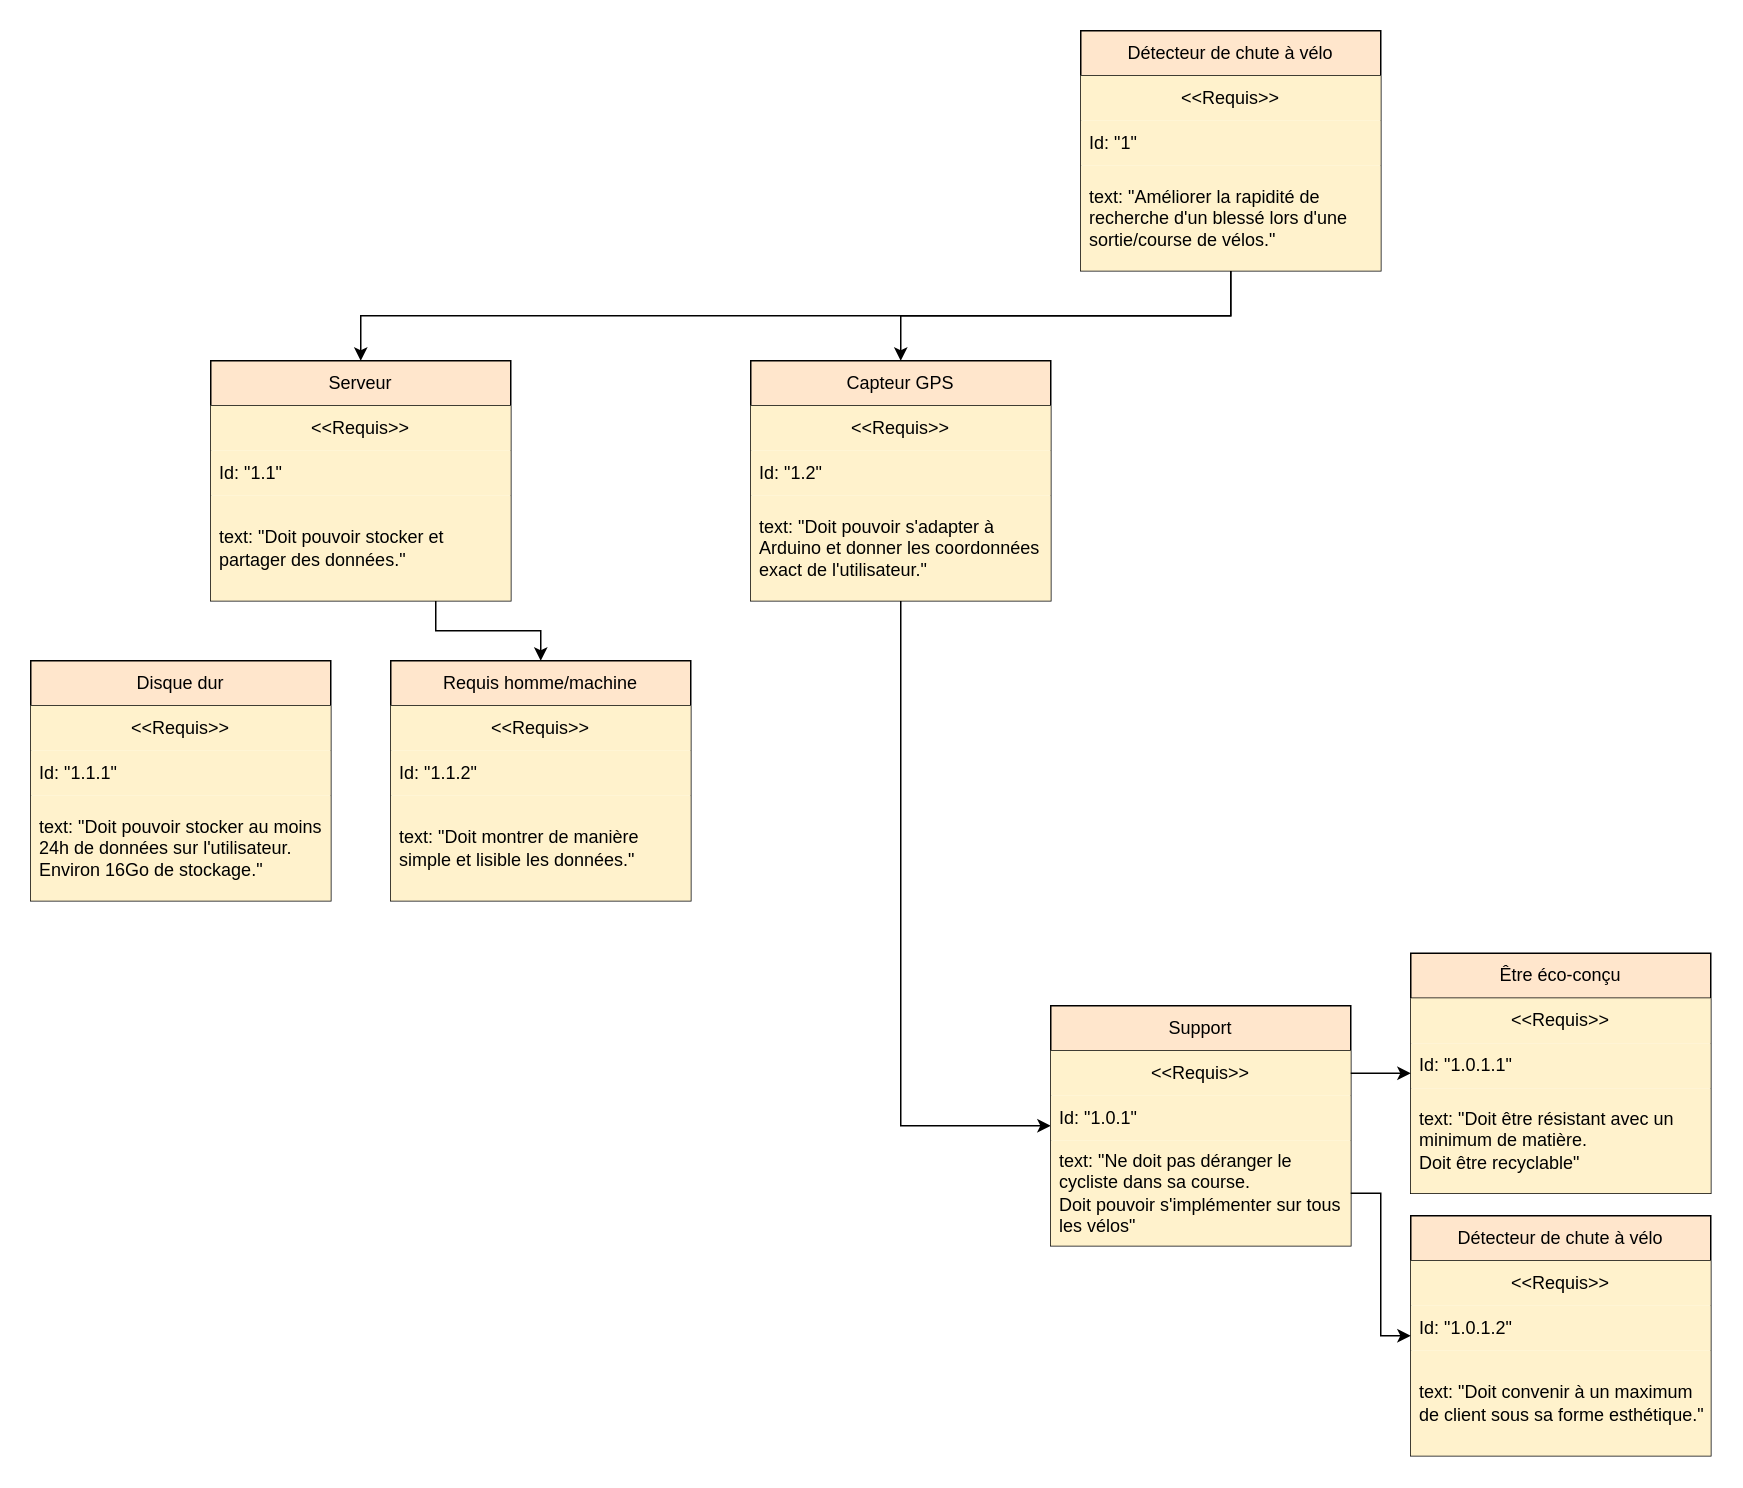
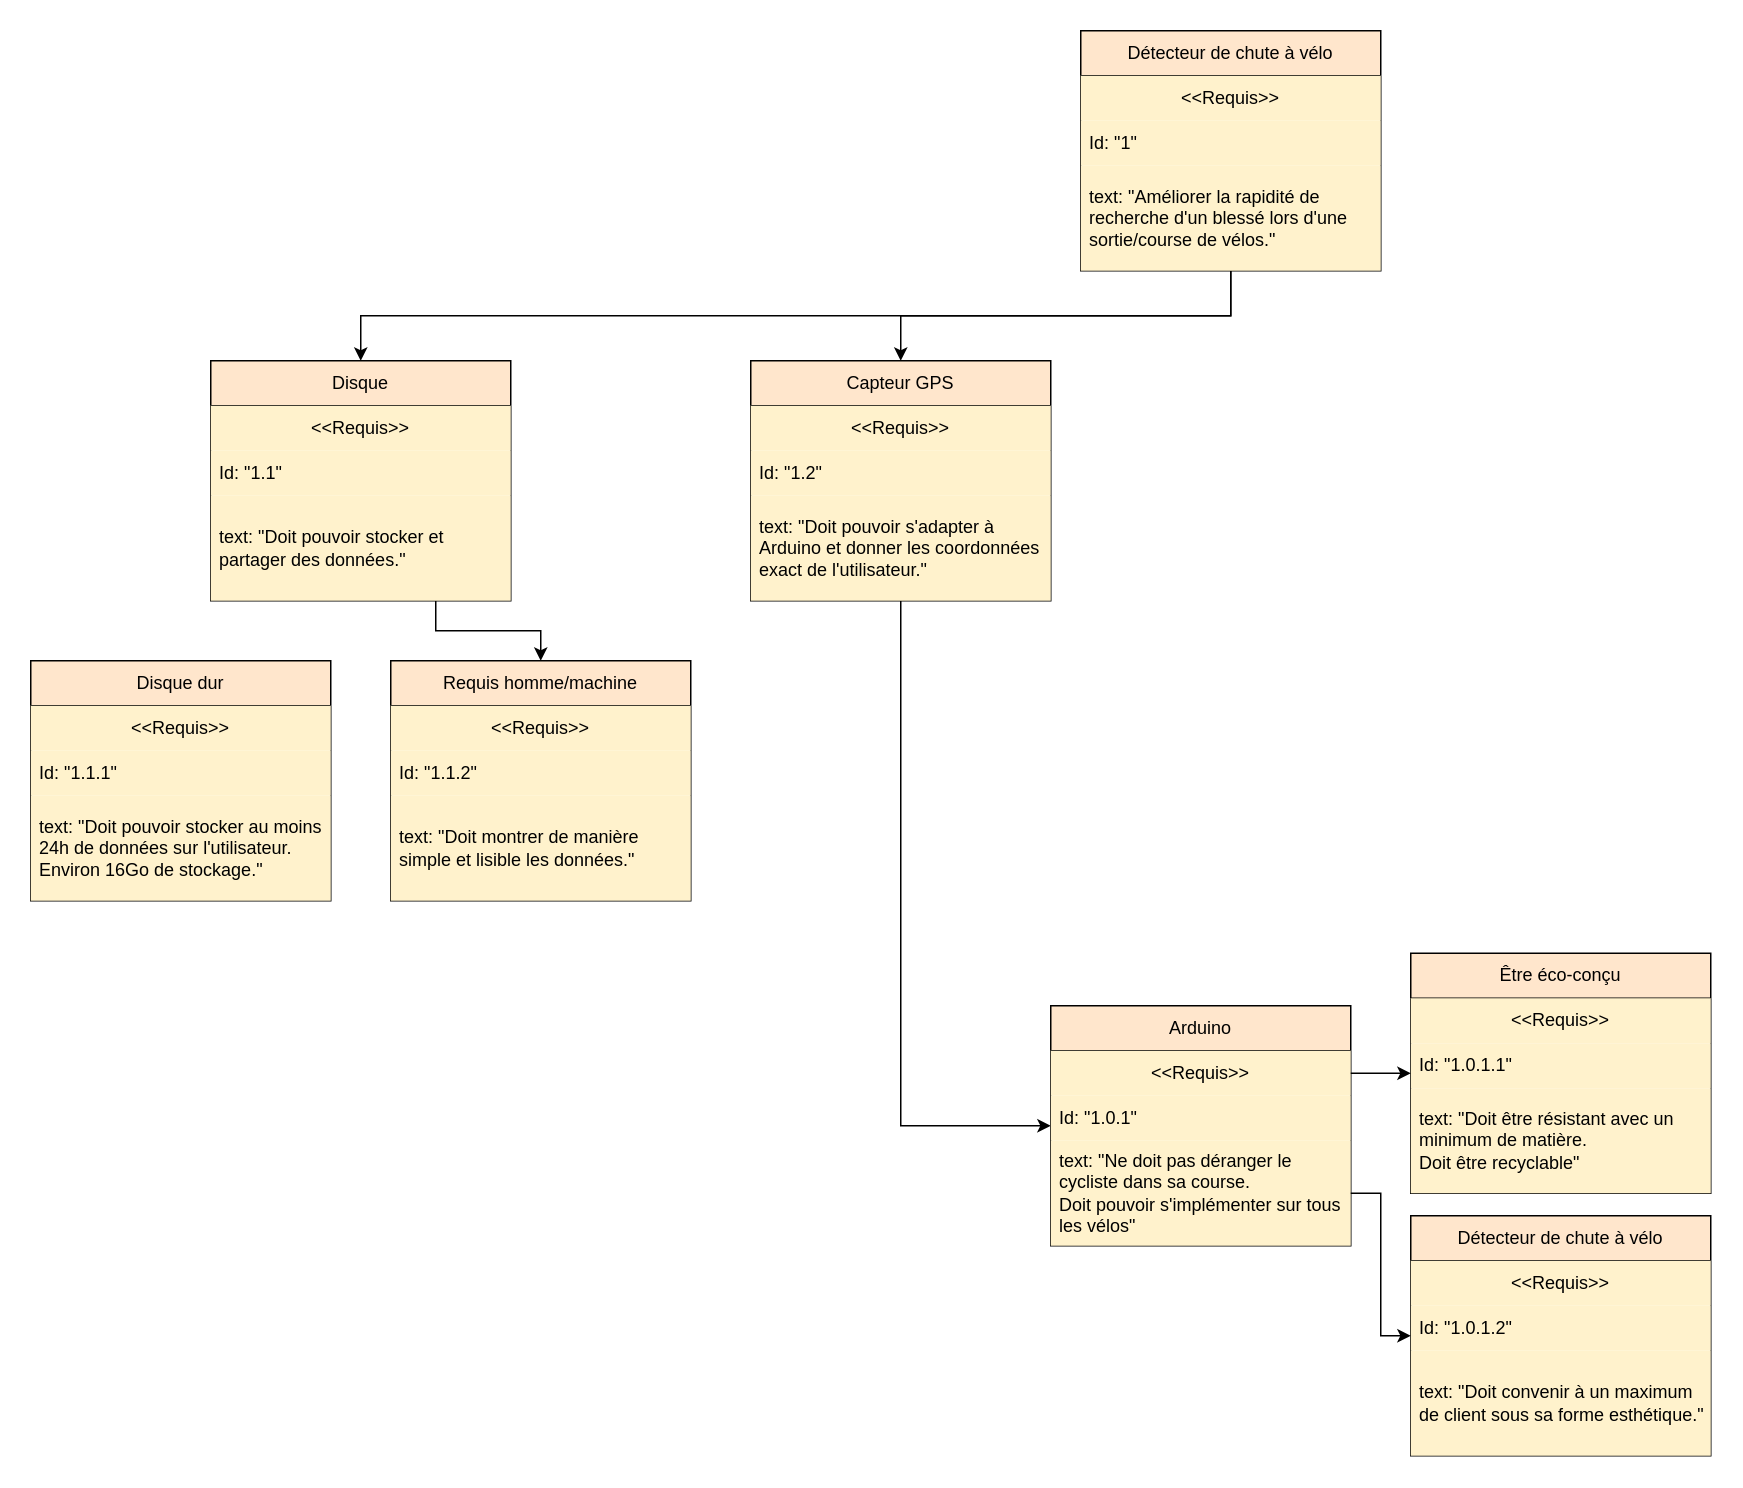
node "Serveur": label "Serveur" -> "Disque"
node "Support": label "Support" -> "Arduino"
